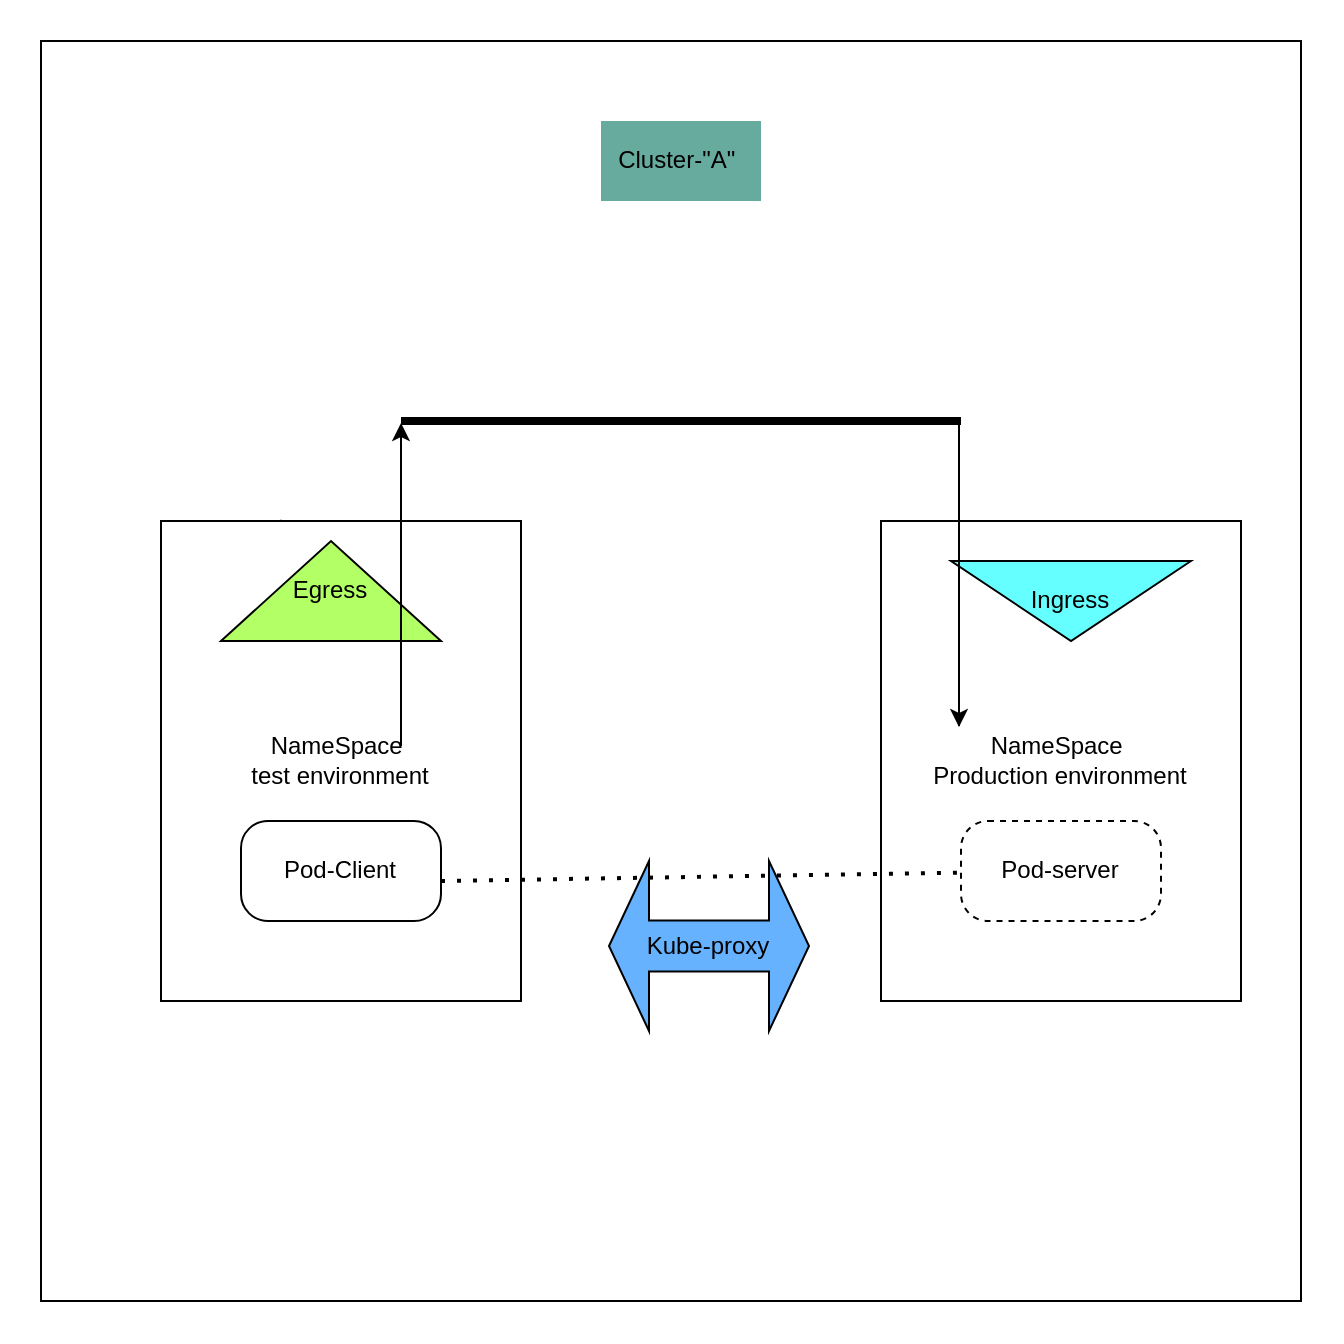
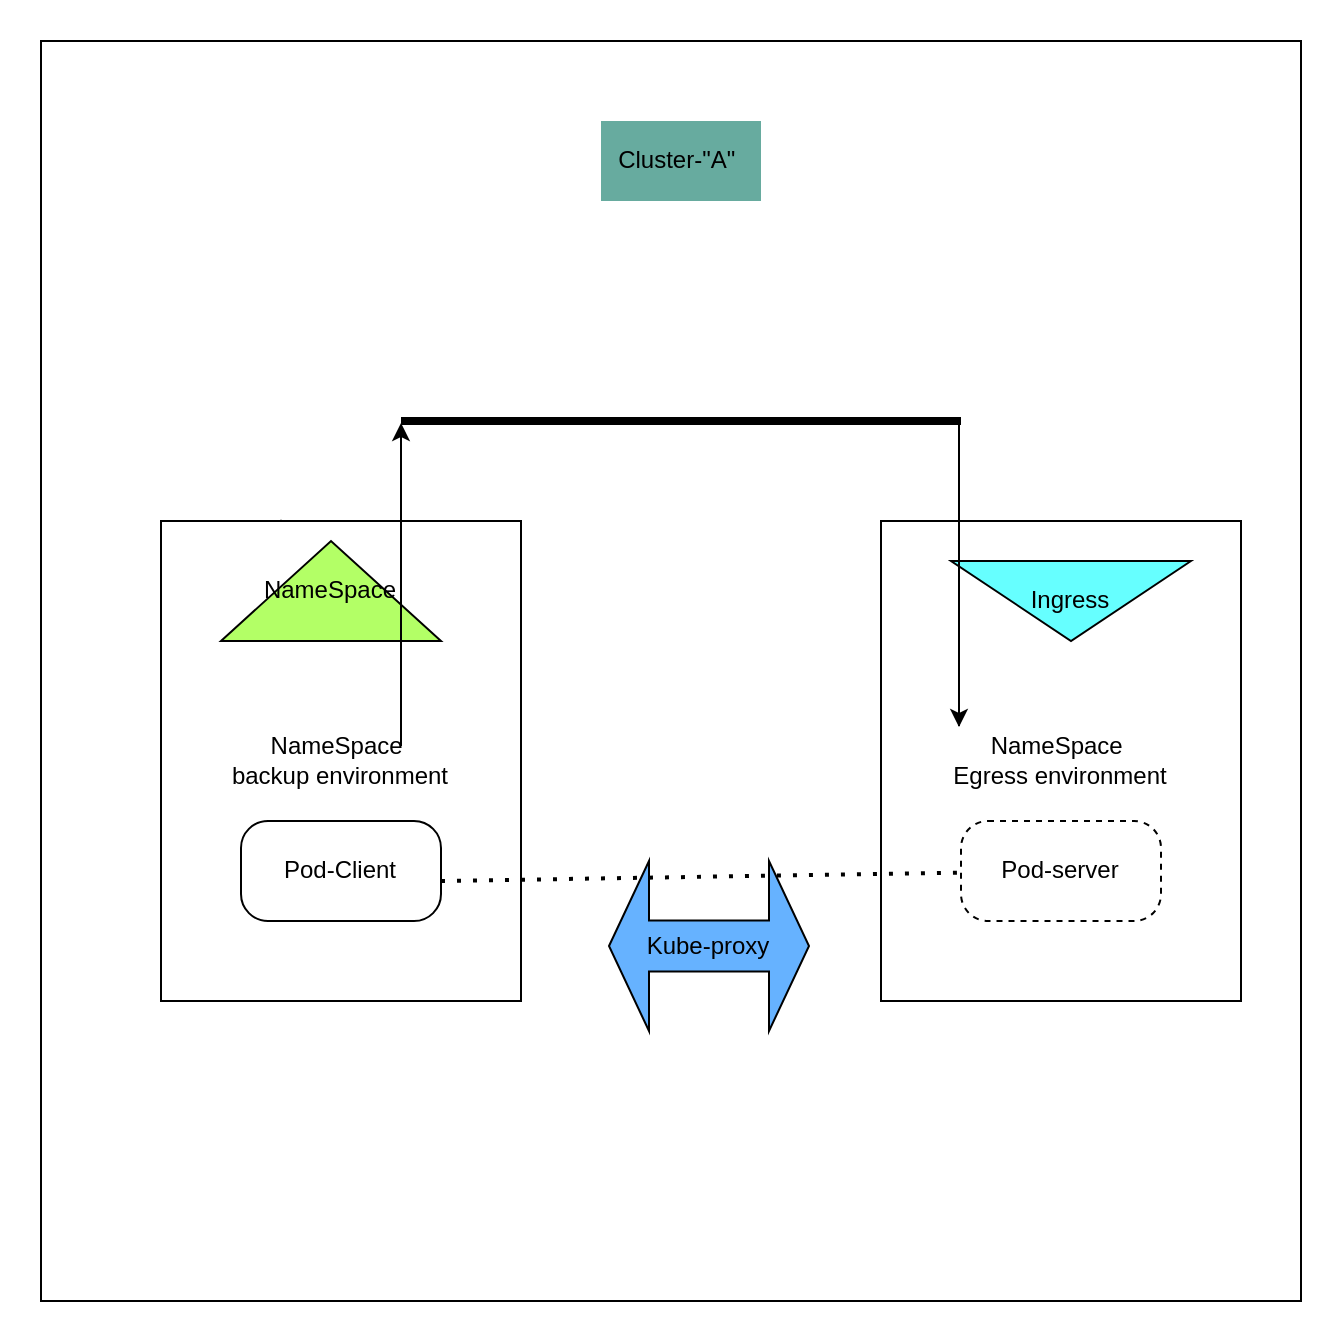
node "Egress": label "Egress" -> "NameSpace"
node "NameSpace test environment": label "NameSpace test environment" -> "NameSpace backup environment"
node "NameSpace Production environment": label "NameSpace Production environment" -> "NameSpace Egress environment"
